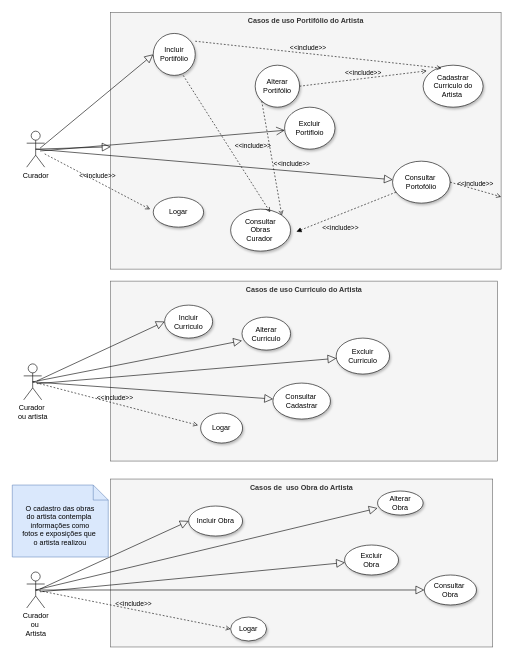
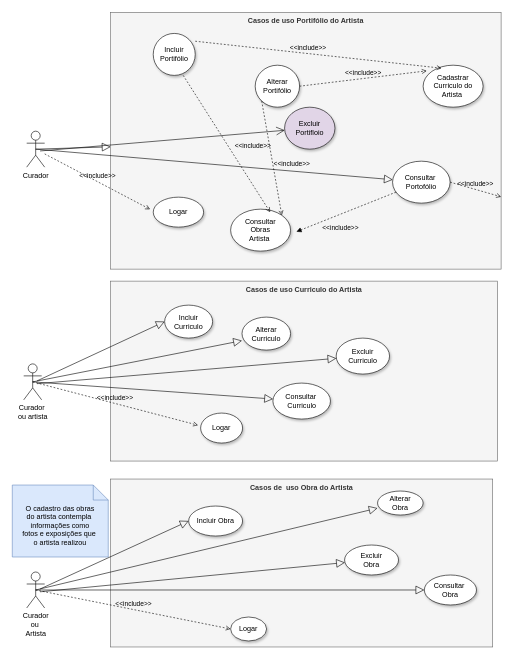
edge "Curador" -> "Incluir Portifólio": removed
node "Excluir Portifloio": fillcolor #ffffff -> #e1d5e7
node "Consultar Obras Curador": label "Consultar Obras Curador" -> "Consultar Obras Artista"
node "Consultar Cadastrar": label "Consultar Cadastrar" -> "Consultar Curriculo"
